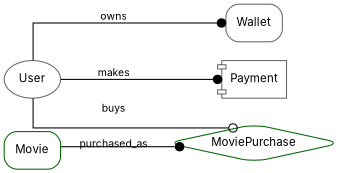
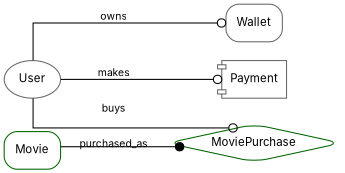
edge "User" -> "Wallet": arrowhead dot -> odot
edge "User" -> "Payment": arrowhead dot -> odot
